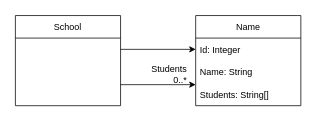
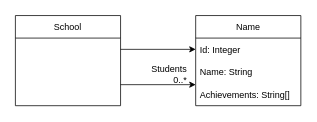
node "Students: String[]": label "Students: String[]" -> "Achievements: String[]"
